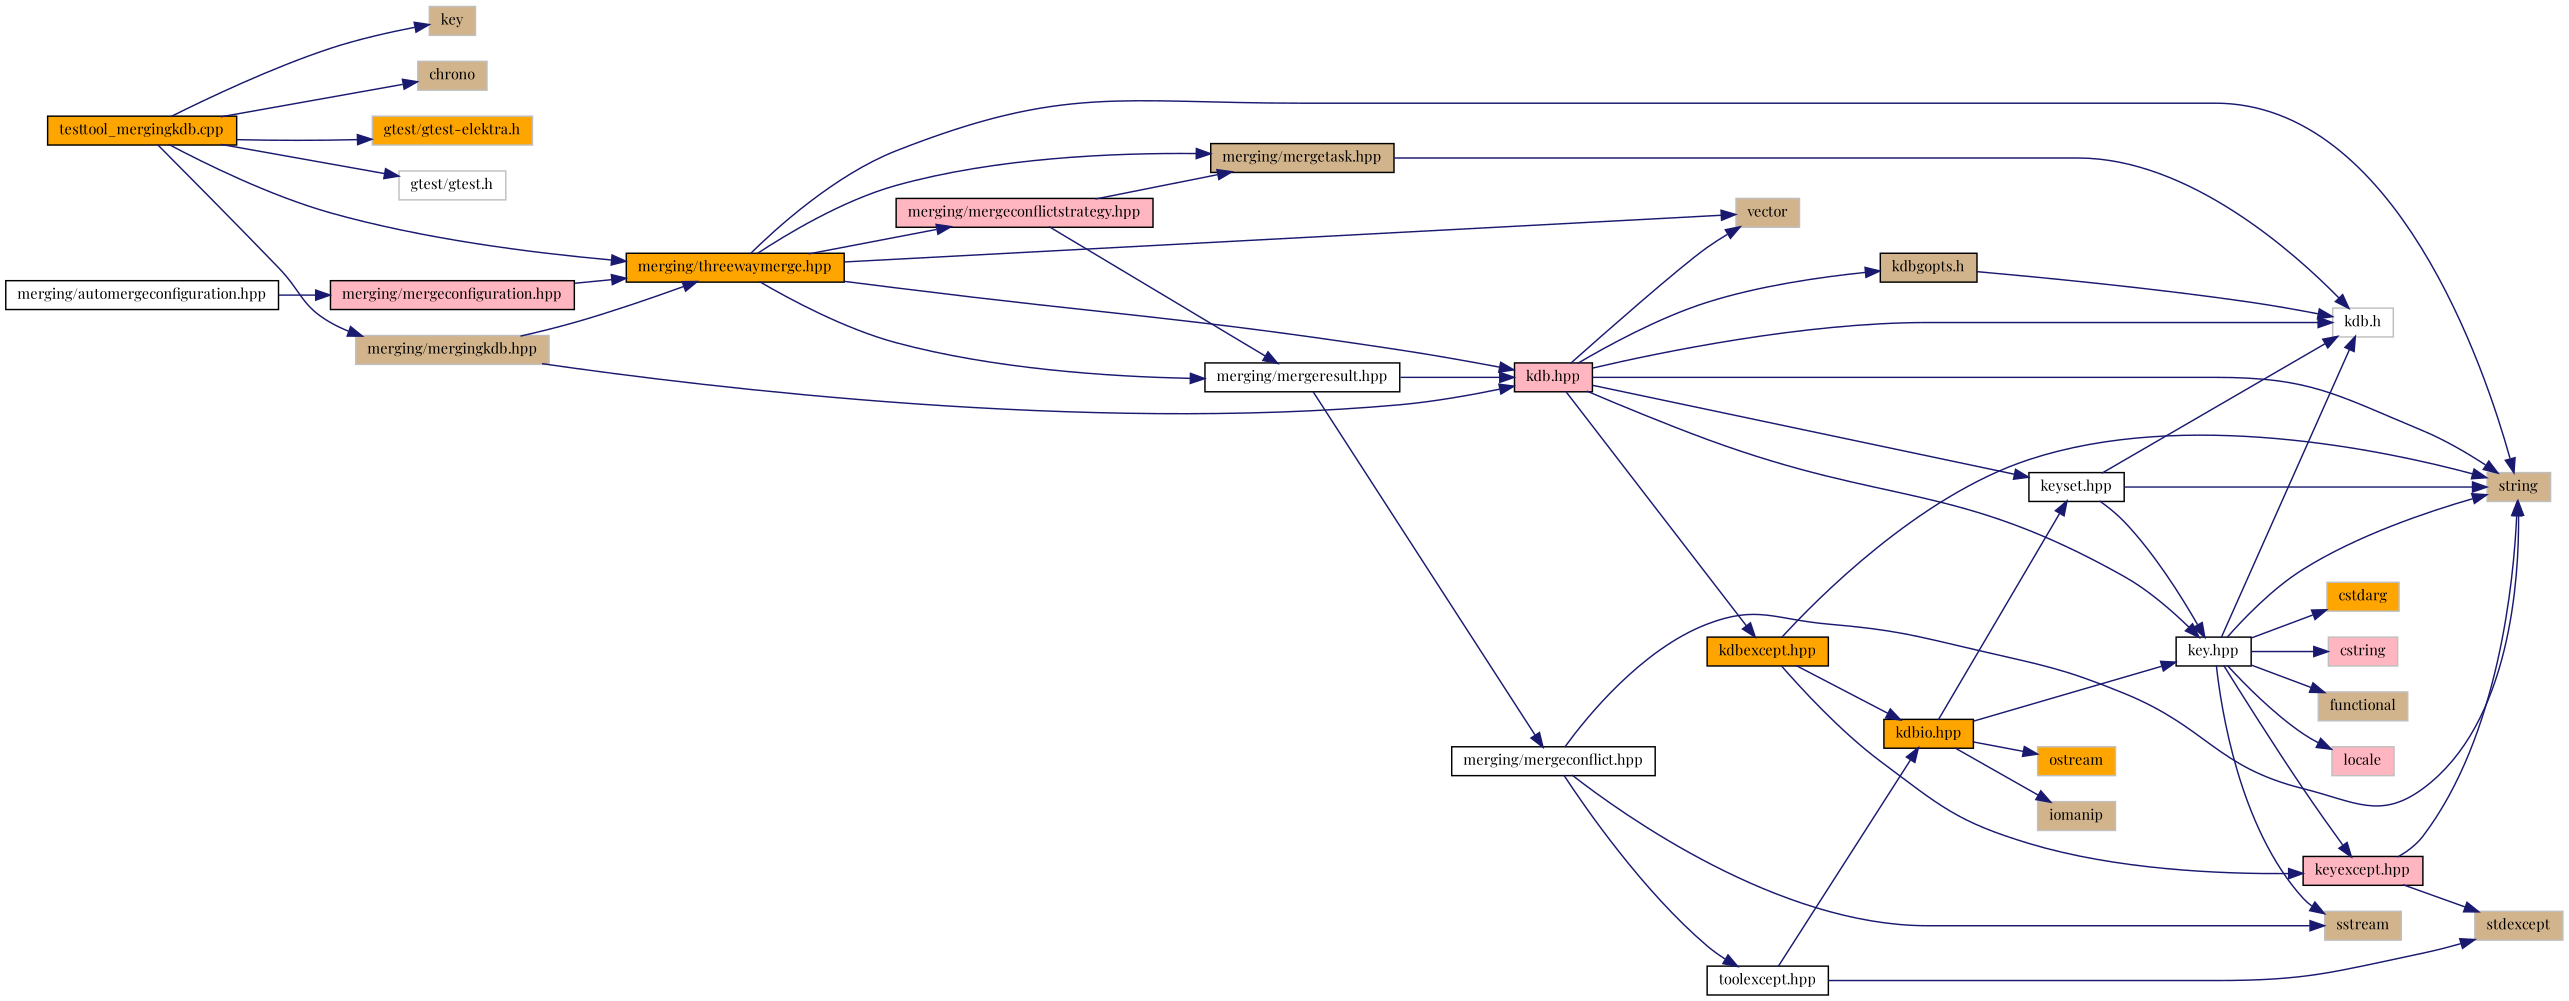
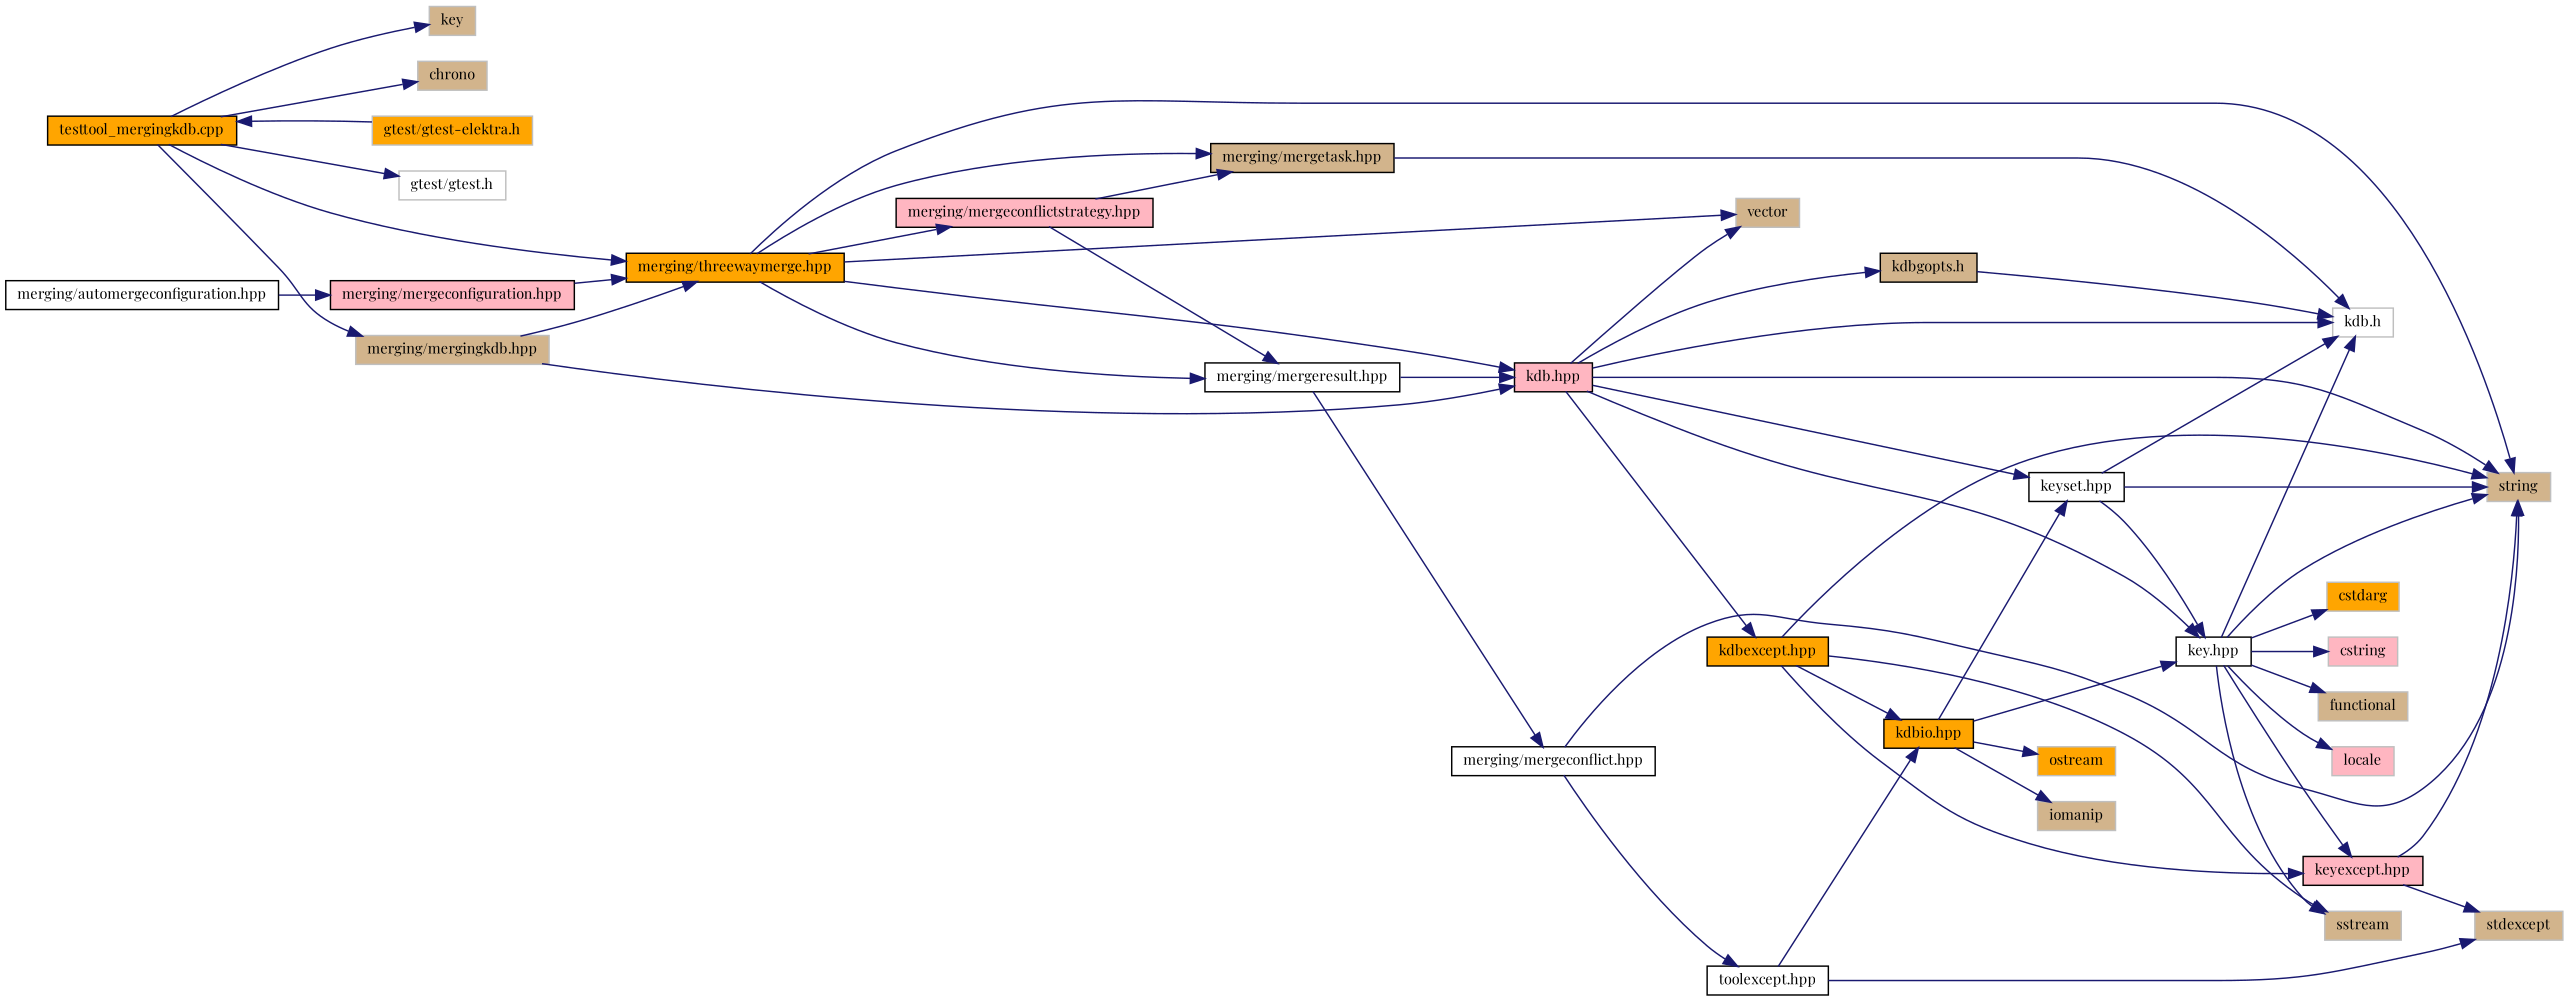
edge "testtool_mergingkdb.cpp" -> "gtest/gtest-elektra.h": reversed
edge "merging/mergeconflict.hpp" -> "sstream": now "kdbexcept.hpp" -> "sstream"
